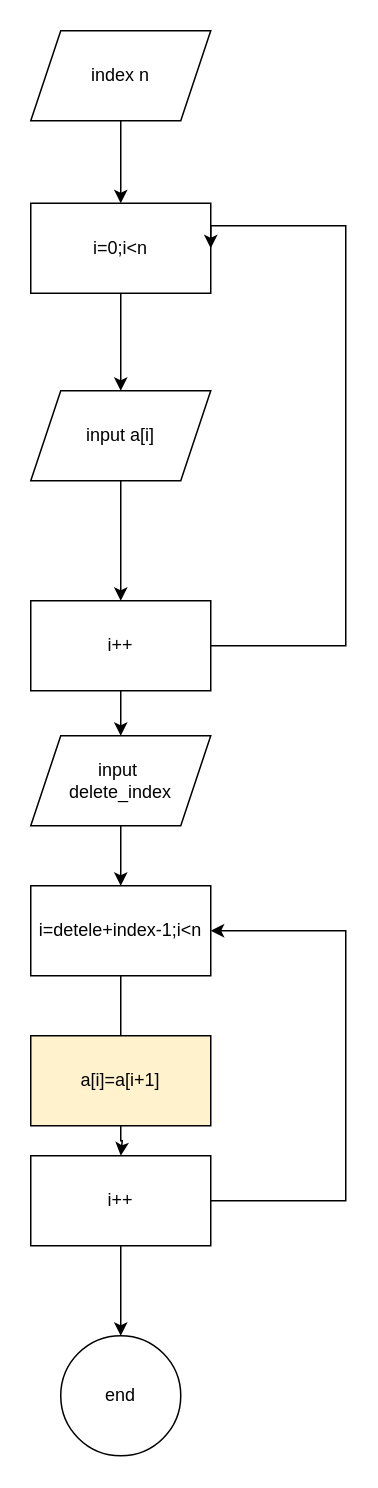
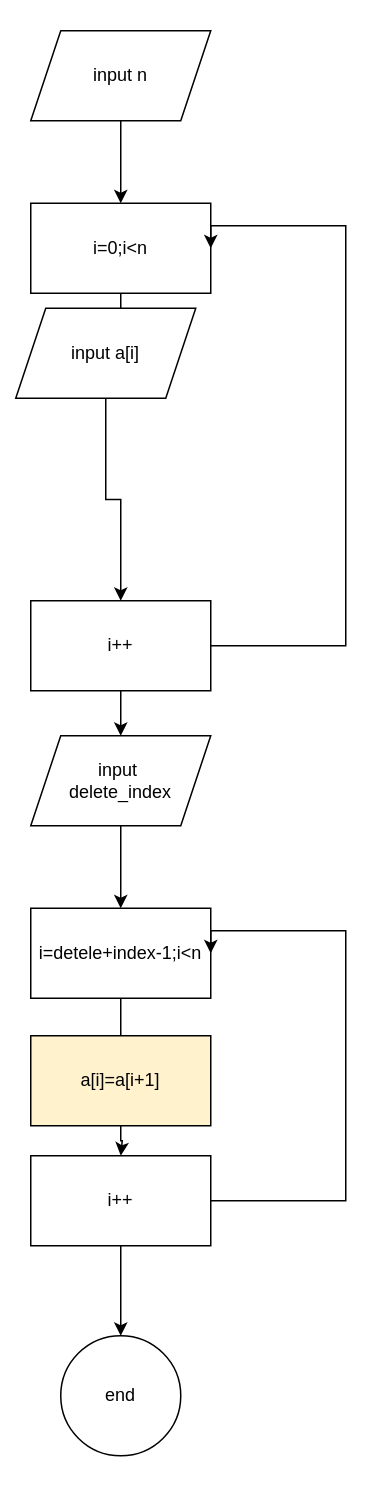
node "index n": label "index n" -> "input n"
node "input a[i]": moved (121, 436) -> (106, 353)
node "i=detele+index-1;i<n": moved (121, 931) -> (121, 953)
